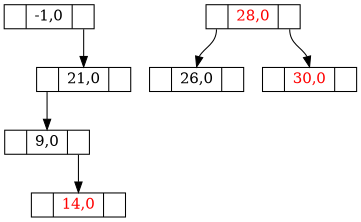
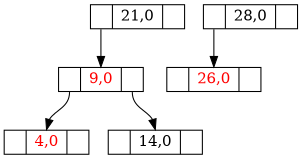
node "-1,0": removed
node "28,0": fontcolor red -> black
node "26,0": fontcolor black -> red
node "30,0": removed
node "4,0": added
node "9,0": fontcolor black -> red
node "14,0": fontcolor red -> black
